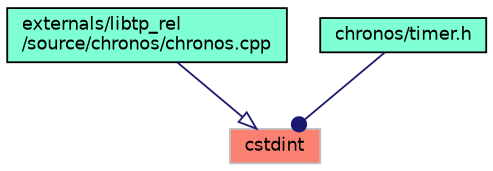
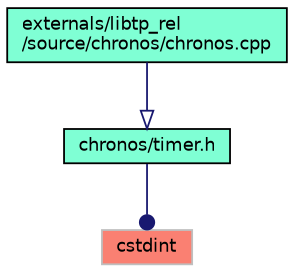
edge "externals/libtp_rel /source/chronos/chronos.cpp" -> "cstdint": now "externals/libtp_rel /source/chronos/chronos.cpp" -> "chronos/timer.h"
